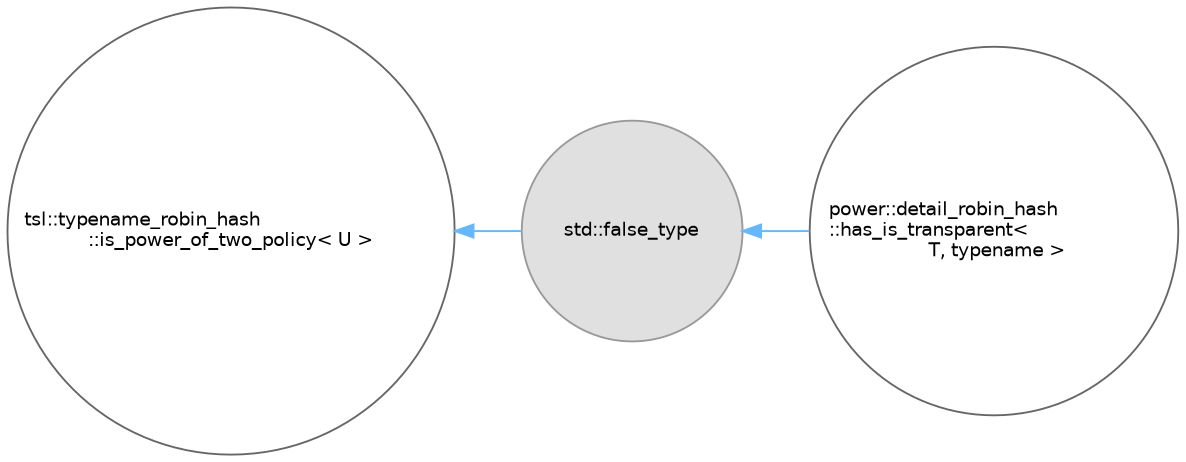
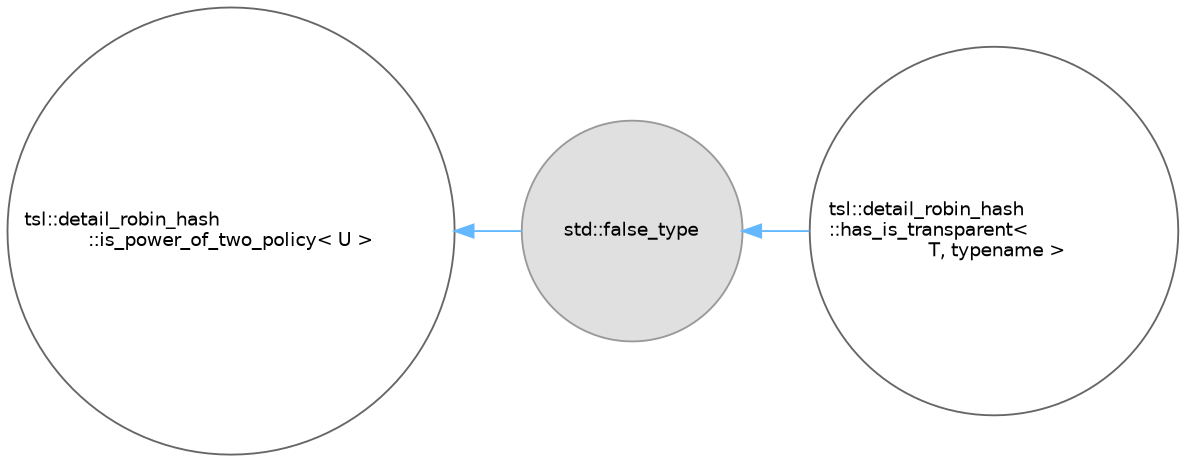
node "tsl::typename_robin_hash ::is_power_of_two_policy< U >": label "tsl::typename_robin_hash ::is_power_of_two_policy< U >" -> "tsl::detail_robin_hash ::is_power_of_two_policy< U >"
node "power::detail_robin_hash ::has_is_transparent< T, typename >": label "power::detail_robin_hash ::has_is_transparent< T, typename >" -> "tsl::detail_robin_hash ::has_is_transparent< T, typename >"
